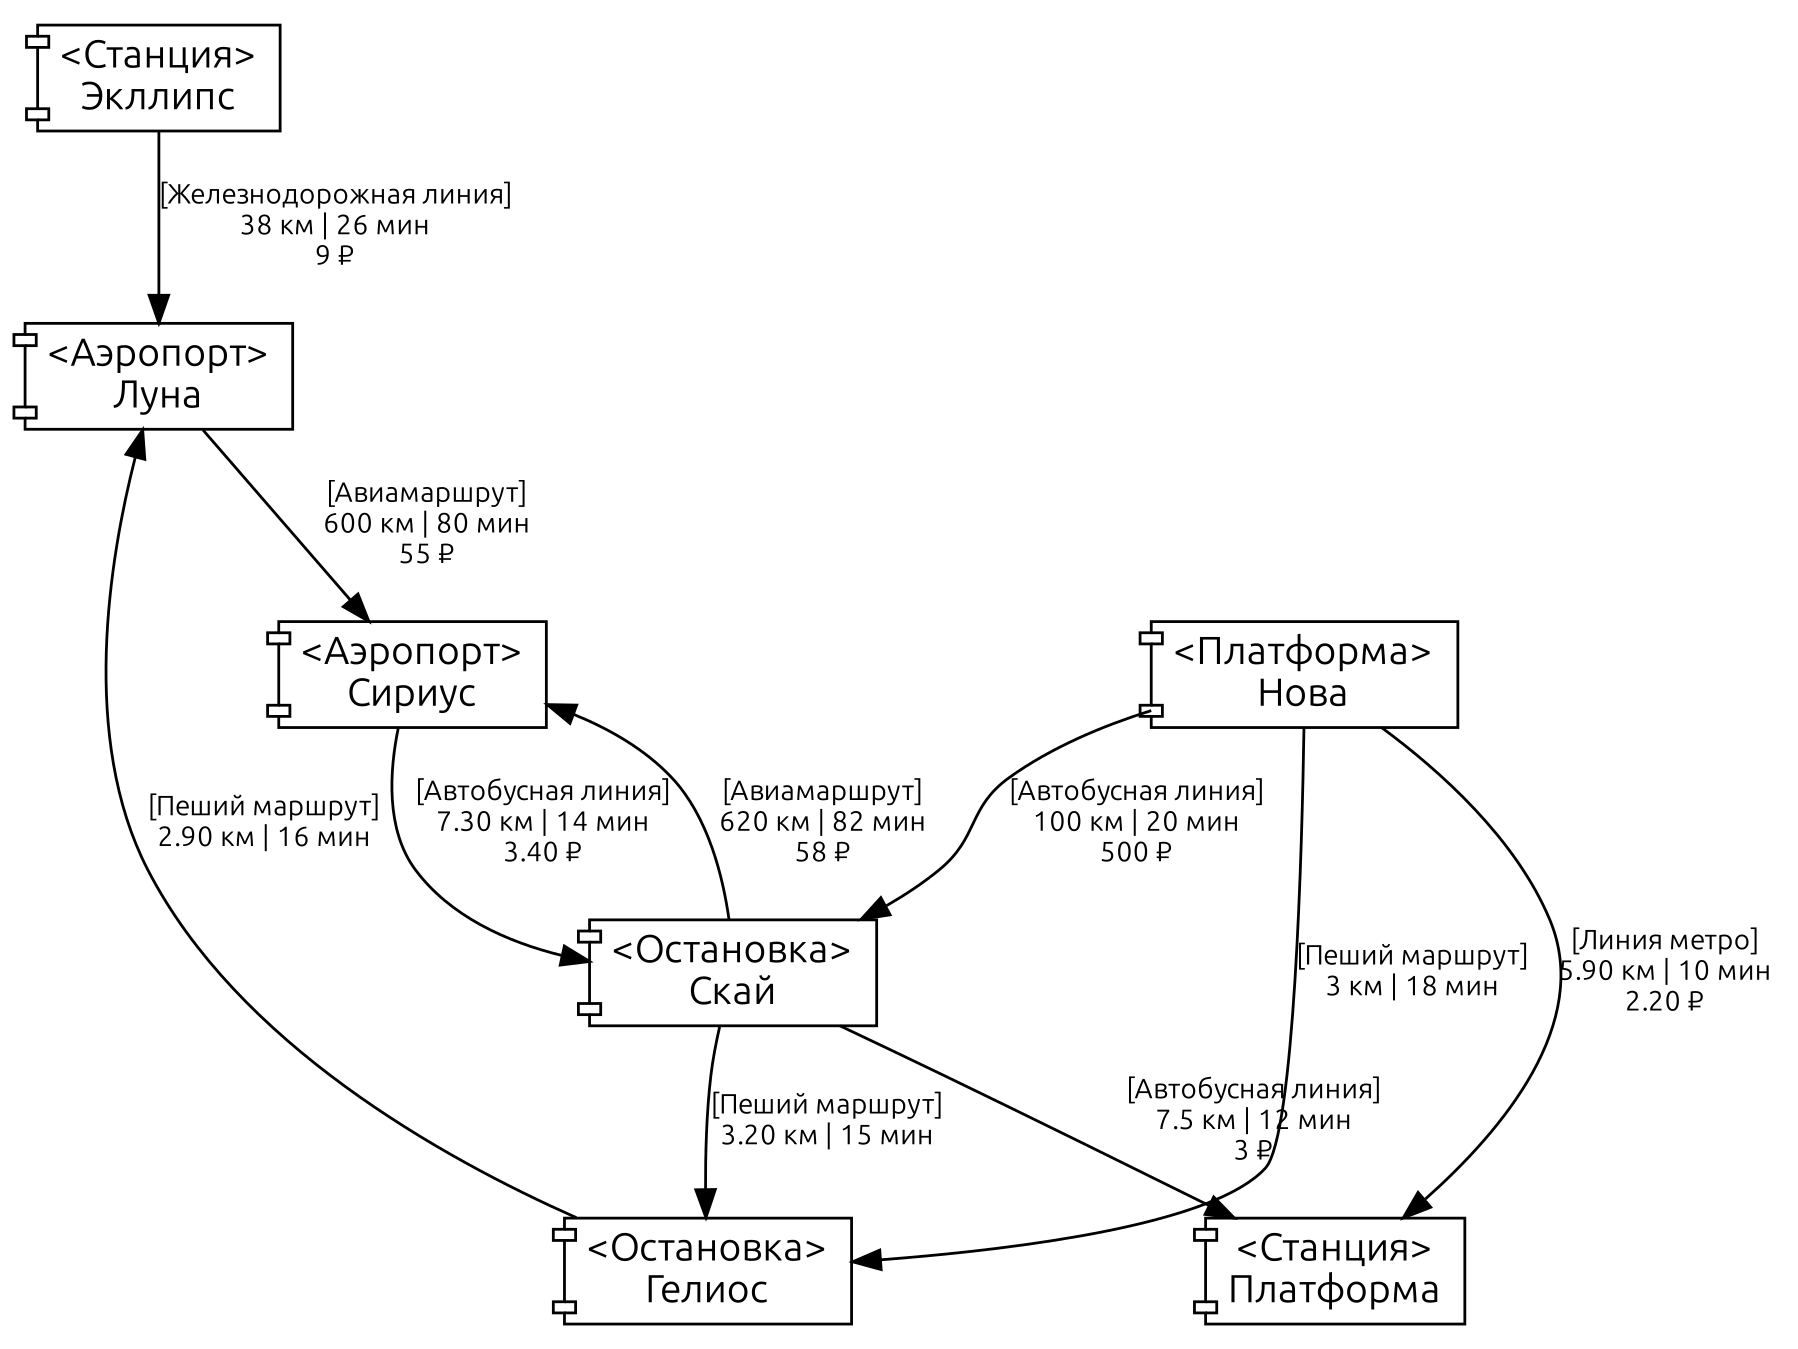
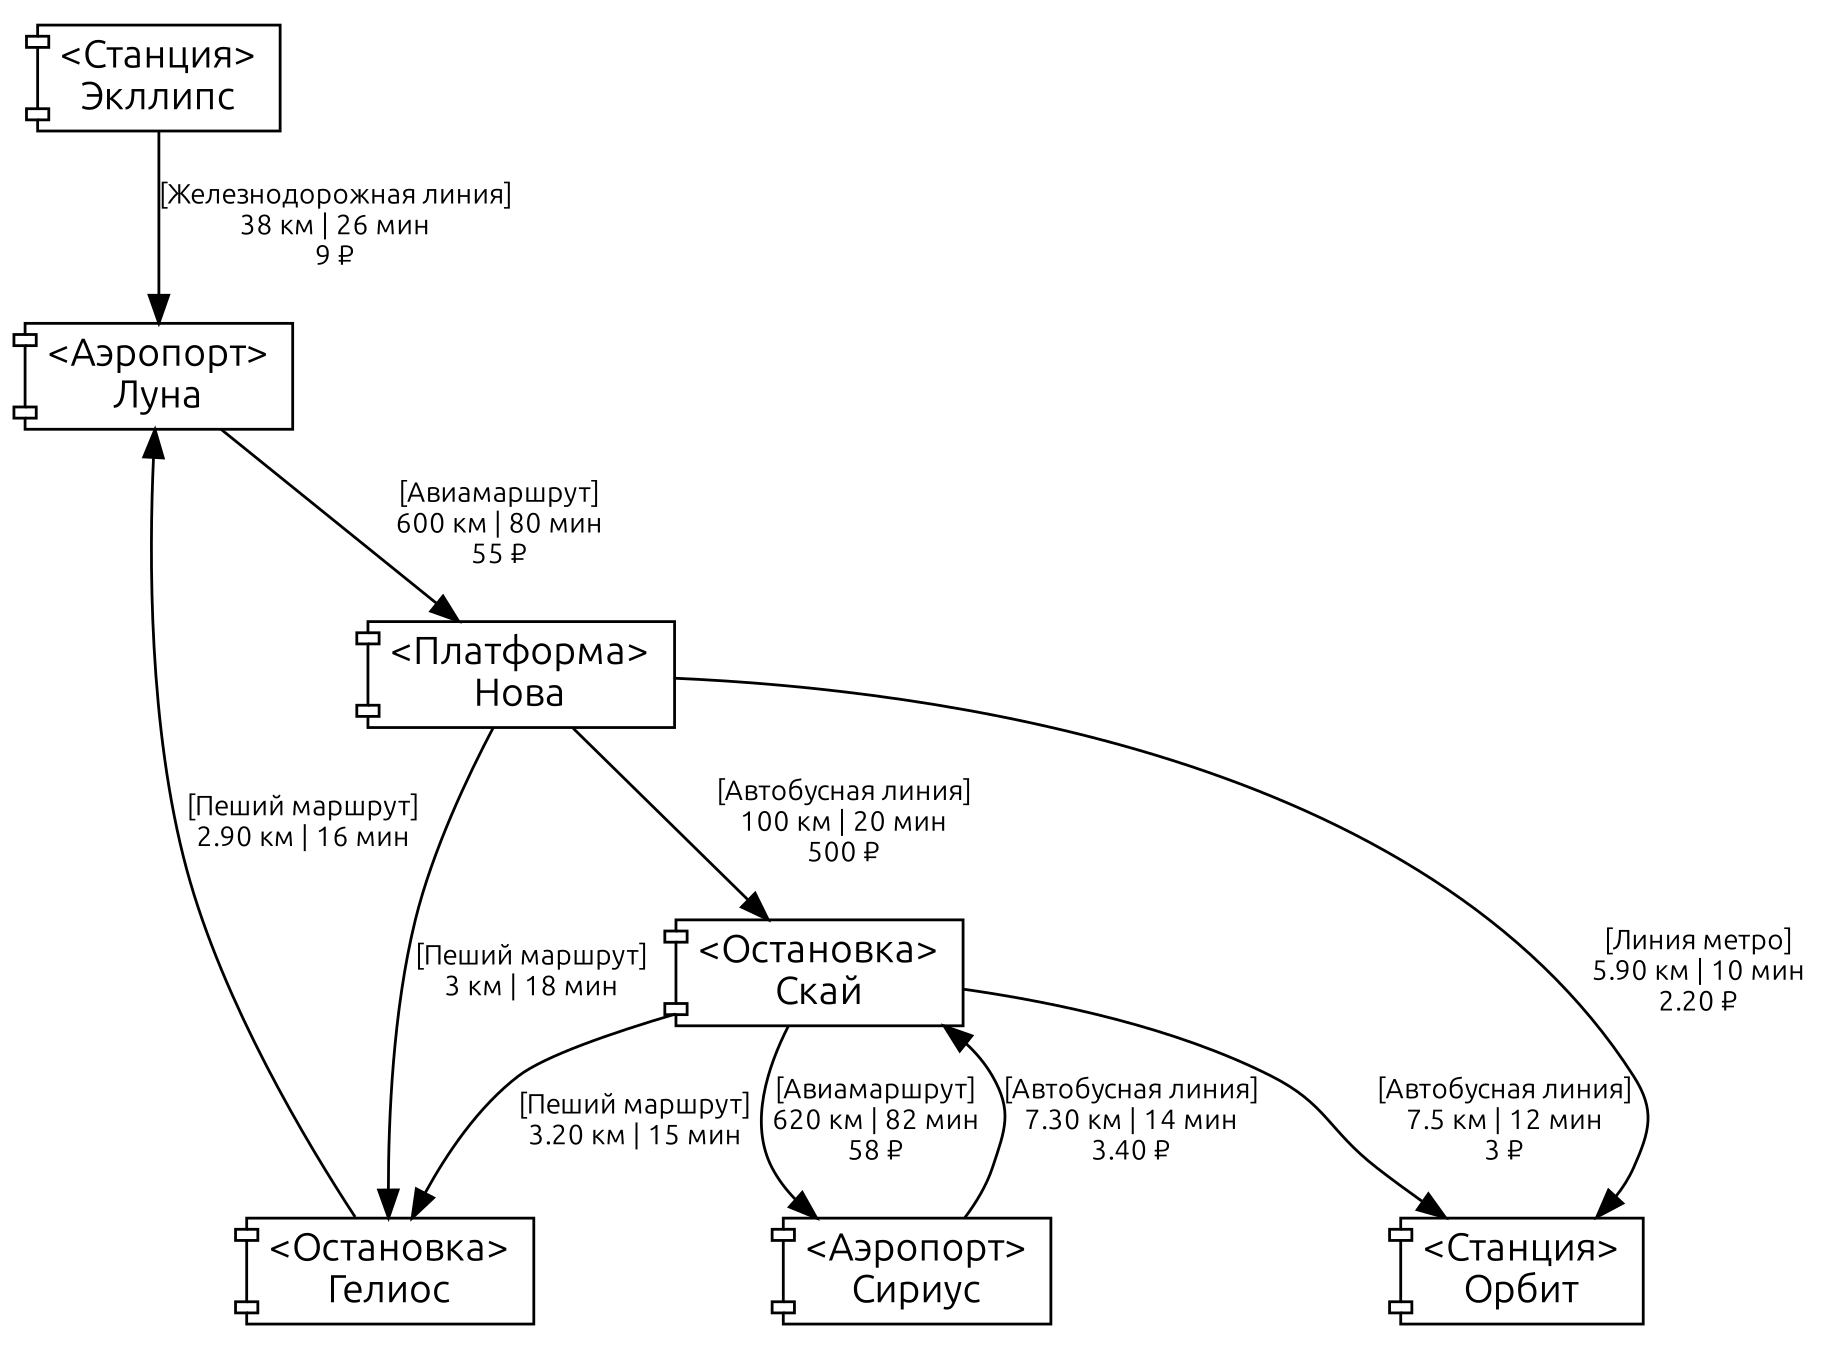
edge "<Аэропорт> Луна" -> "<Аэропорт> Сириус": now "<Аэропорт> Луна" -> "<Платформа> Нова"
node "<Станция> Платформа": label "<Станция> Платформа" -> "<Станция> Орбит"
